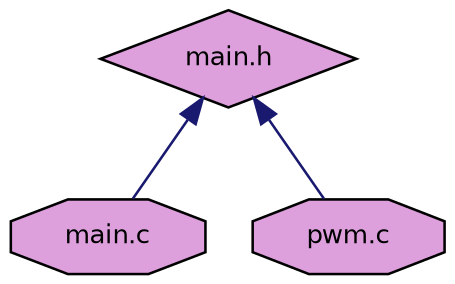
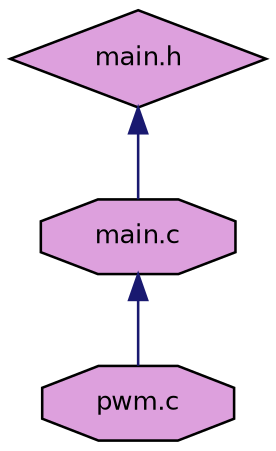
edge "pwm.c" -> "main.h": now "pwm.c" -> "main.c"
